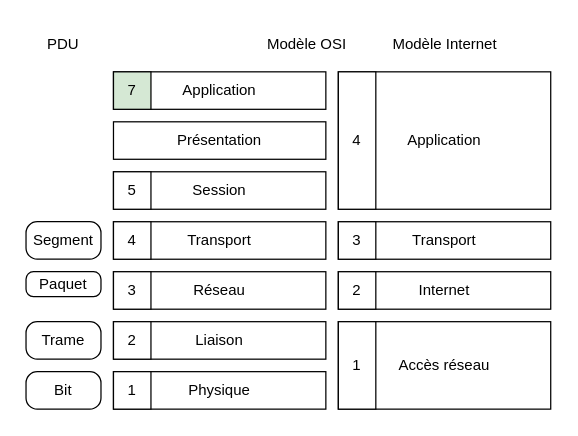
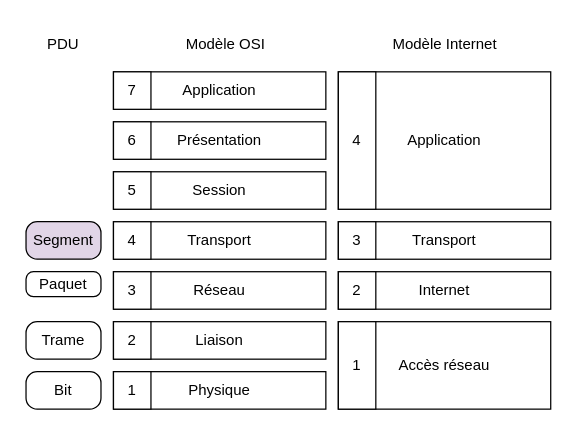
node "Modèle OSI": moved (307, 44) -> (226, 44)
node "7": fillcolor #d5e8d4 -> #ffffff
node "6": added
node "Segment": fillcolor #ffffff -> #e1d5e7
